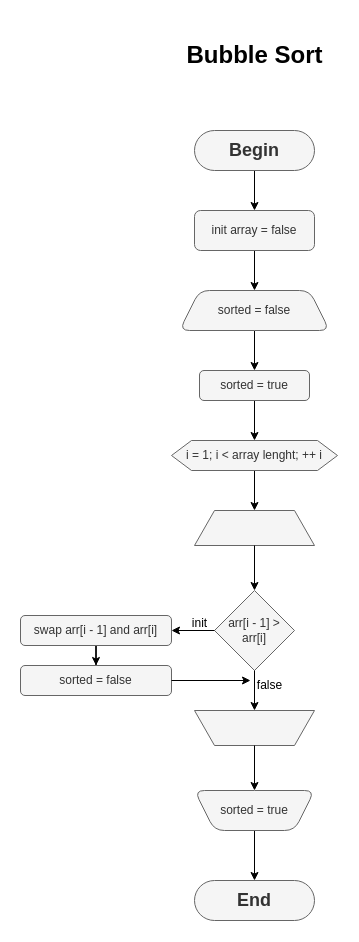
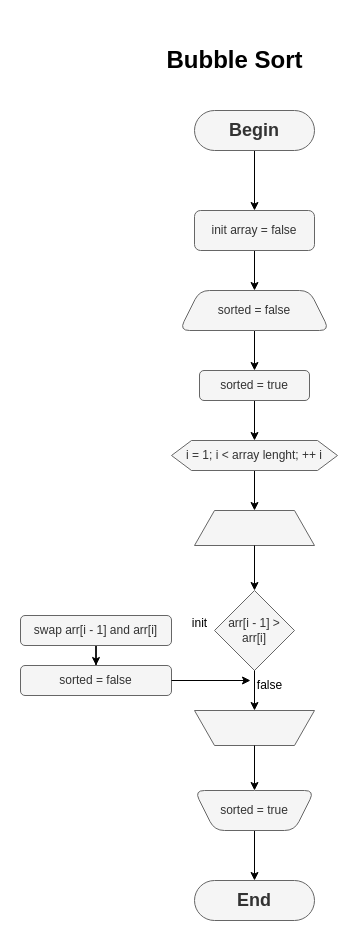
node "Bubble Sort": moved (255, 56) -> (235, 61)
node "Begin": moved (255, 151) -> (255, 131)
edge "arr[i - 1] > arr[i]" -> "swap arr[i - 1] and arr[i]": removed
